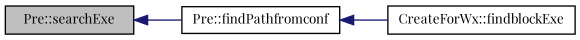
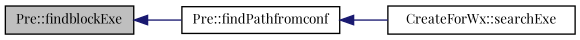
node "Pre::searchExe": label "Pre::searchExe" -> "Pre::findblockExe"
node "CreateForWx::findblockExe": label "CreateForWx::findblockExe" -> "CreateForWx::searchExe"
